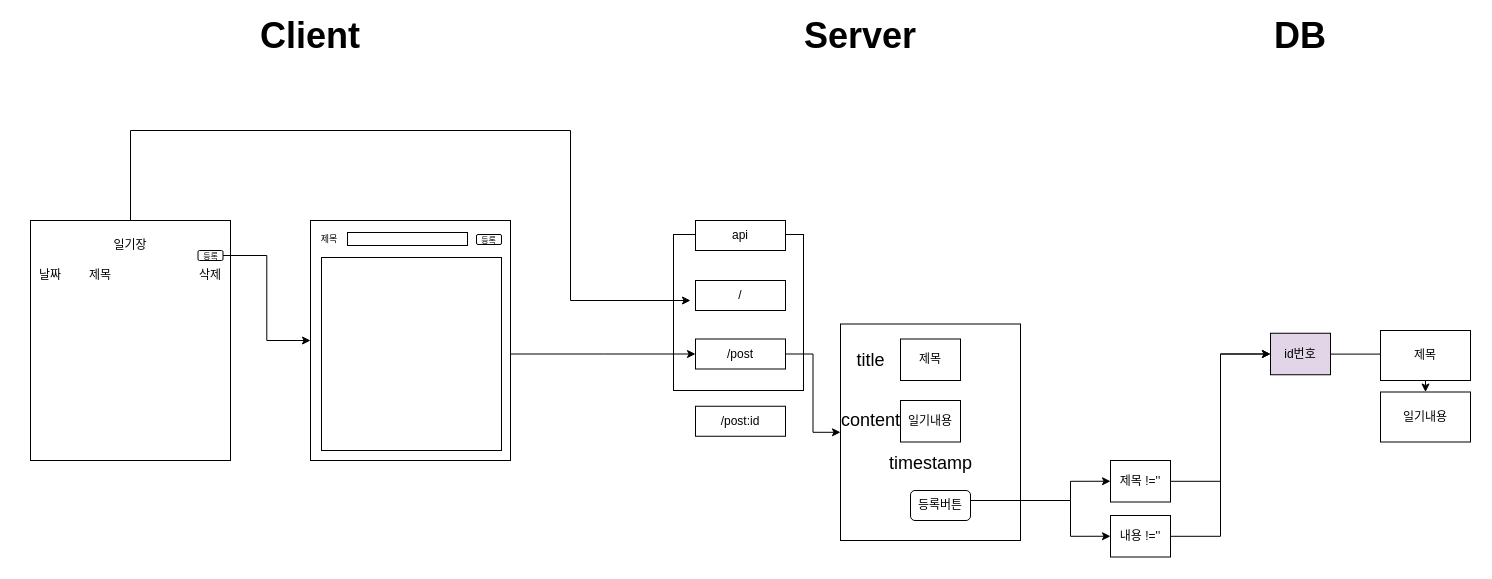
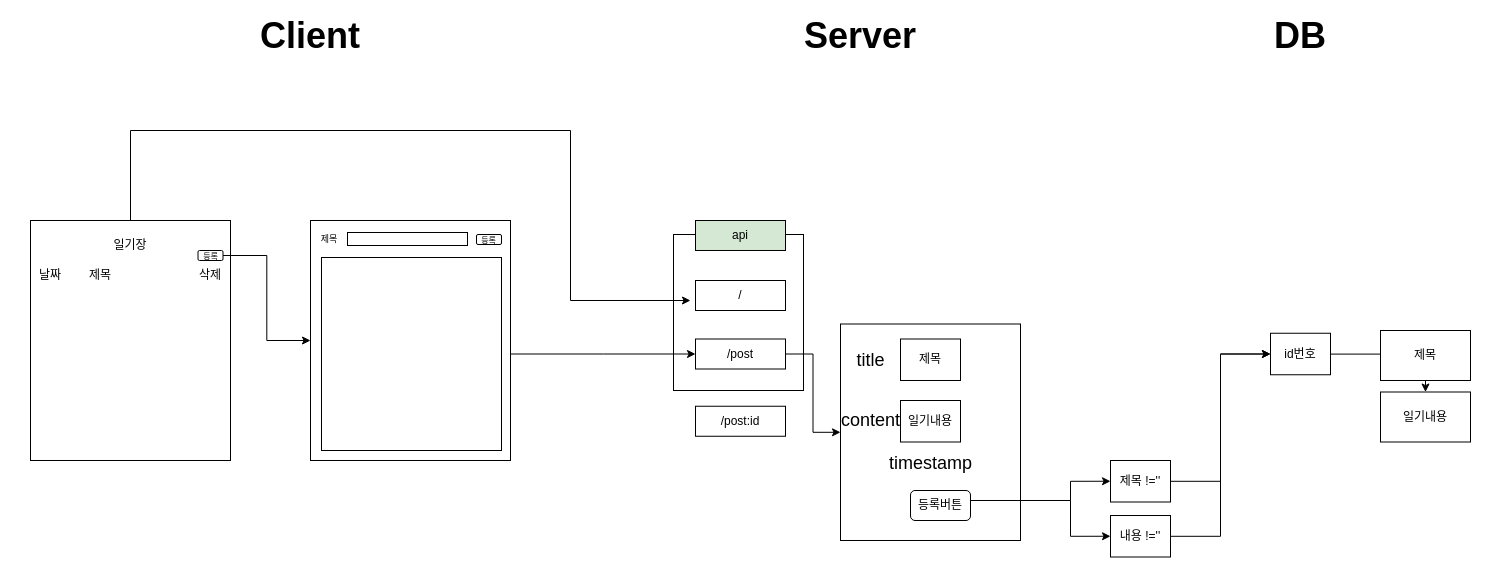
node "api": fillcolor #ffffff -> #d5e8d4
node "id번호": fillcolor #e1d5e7 -> #ffffff
